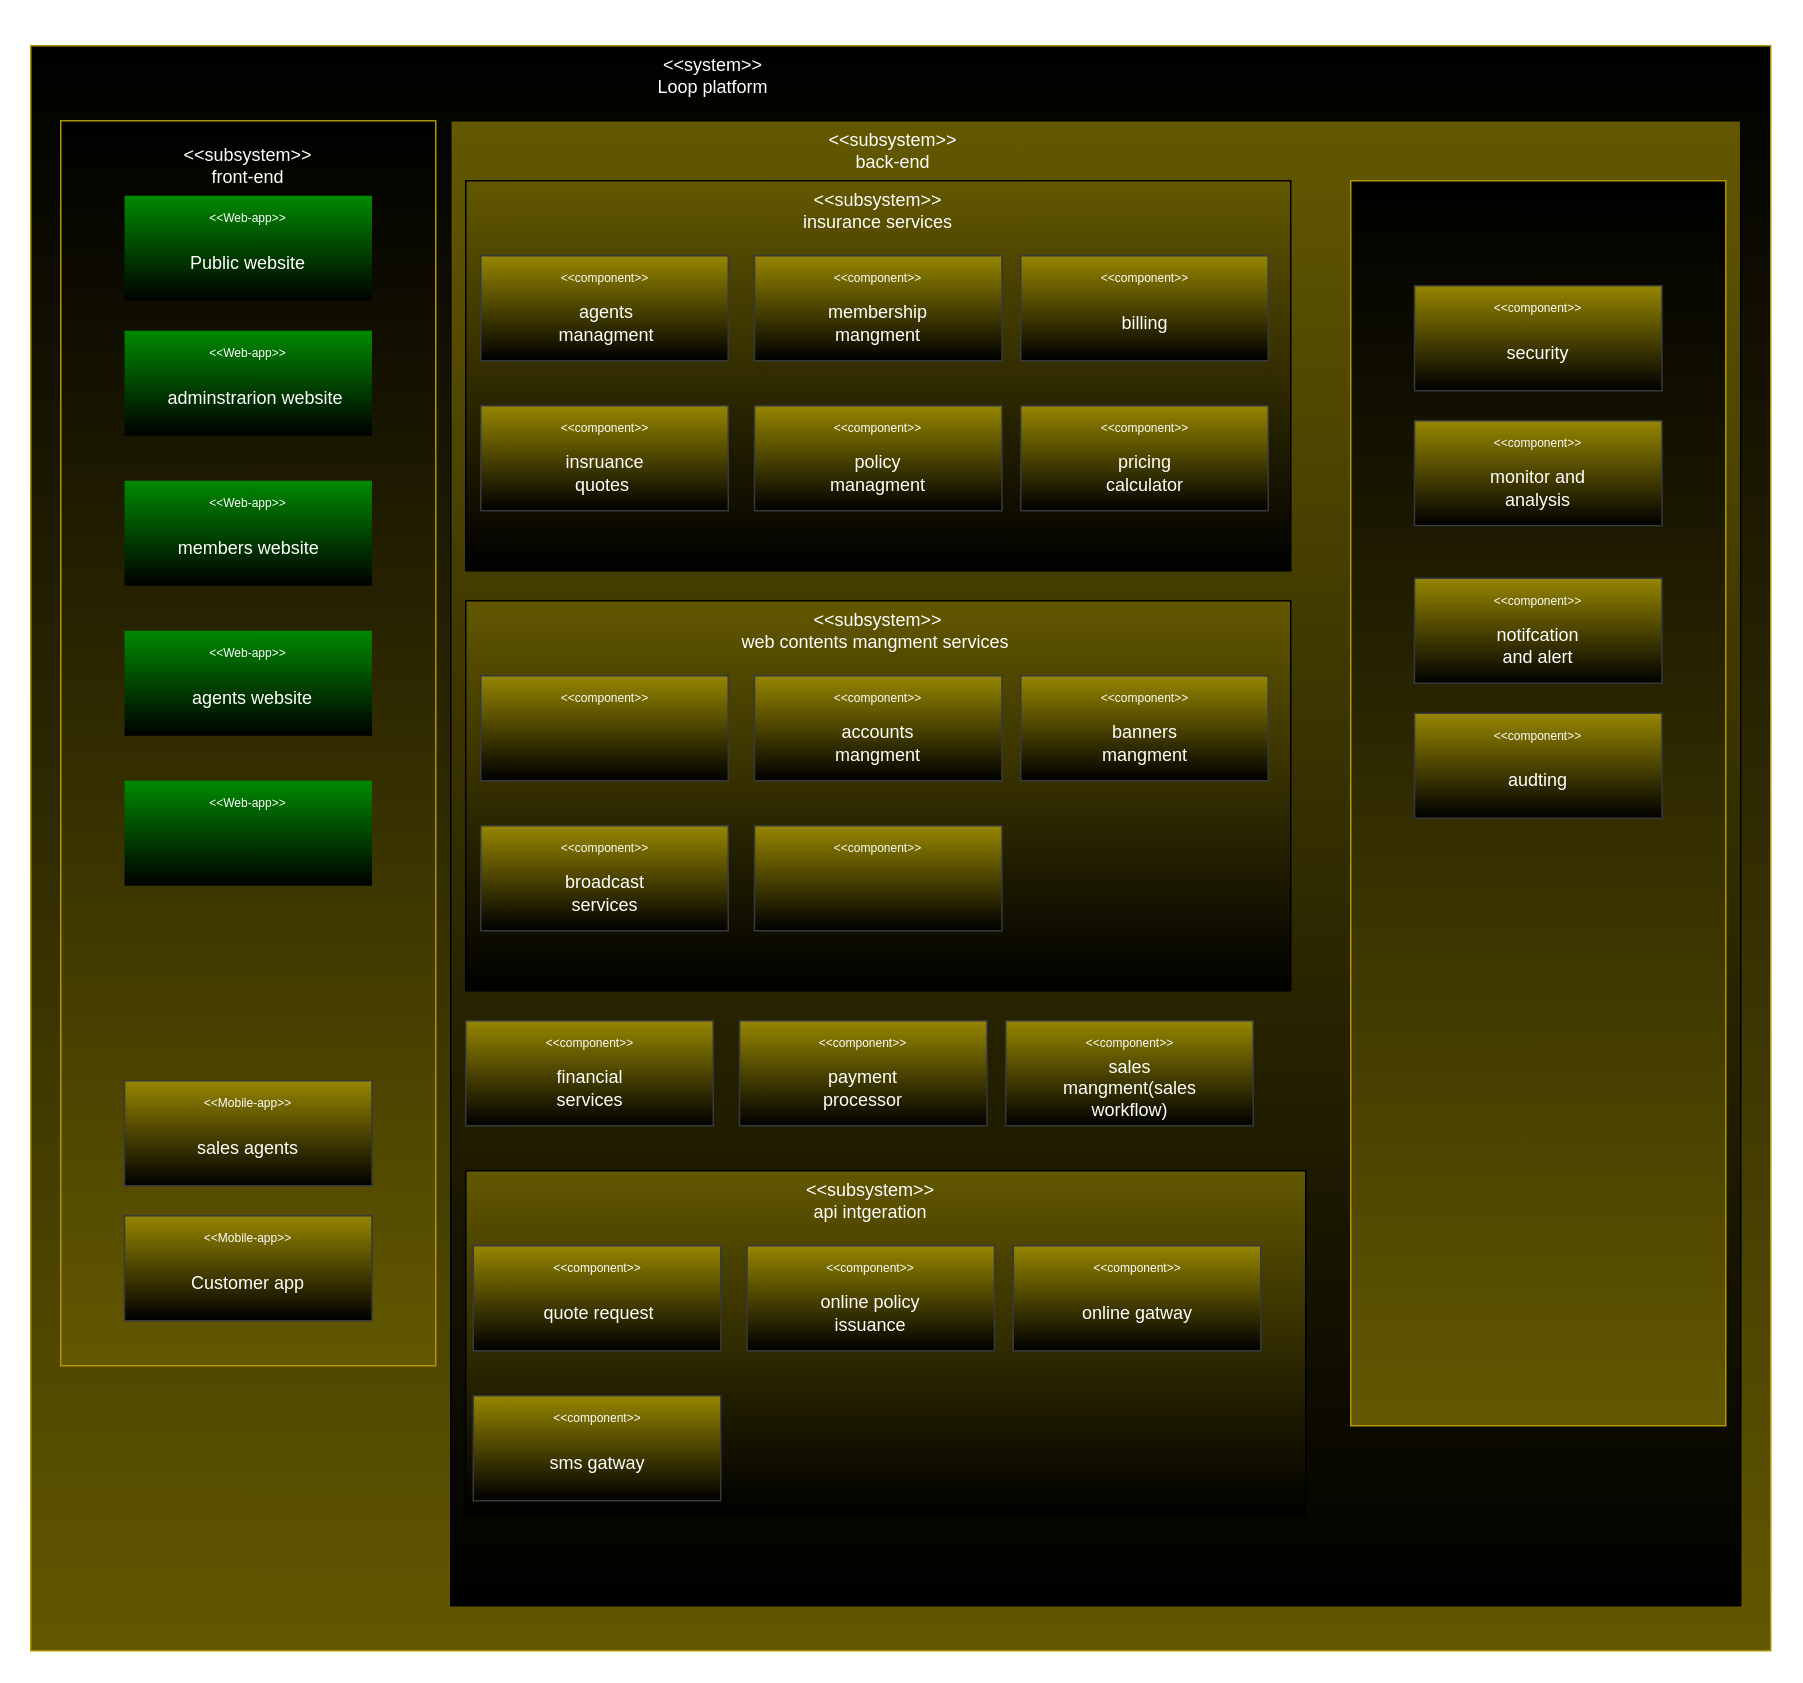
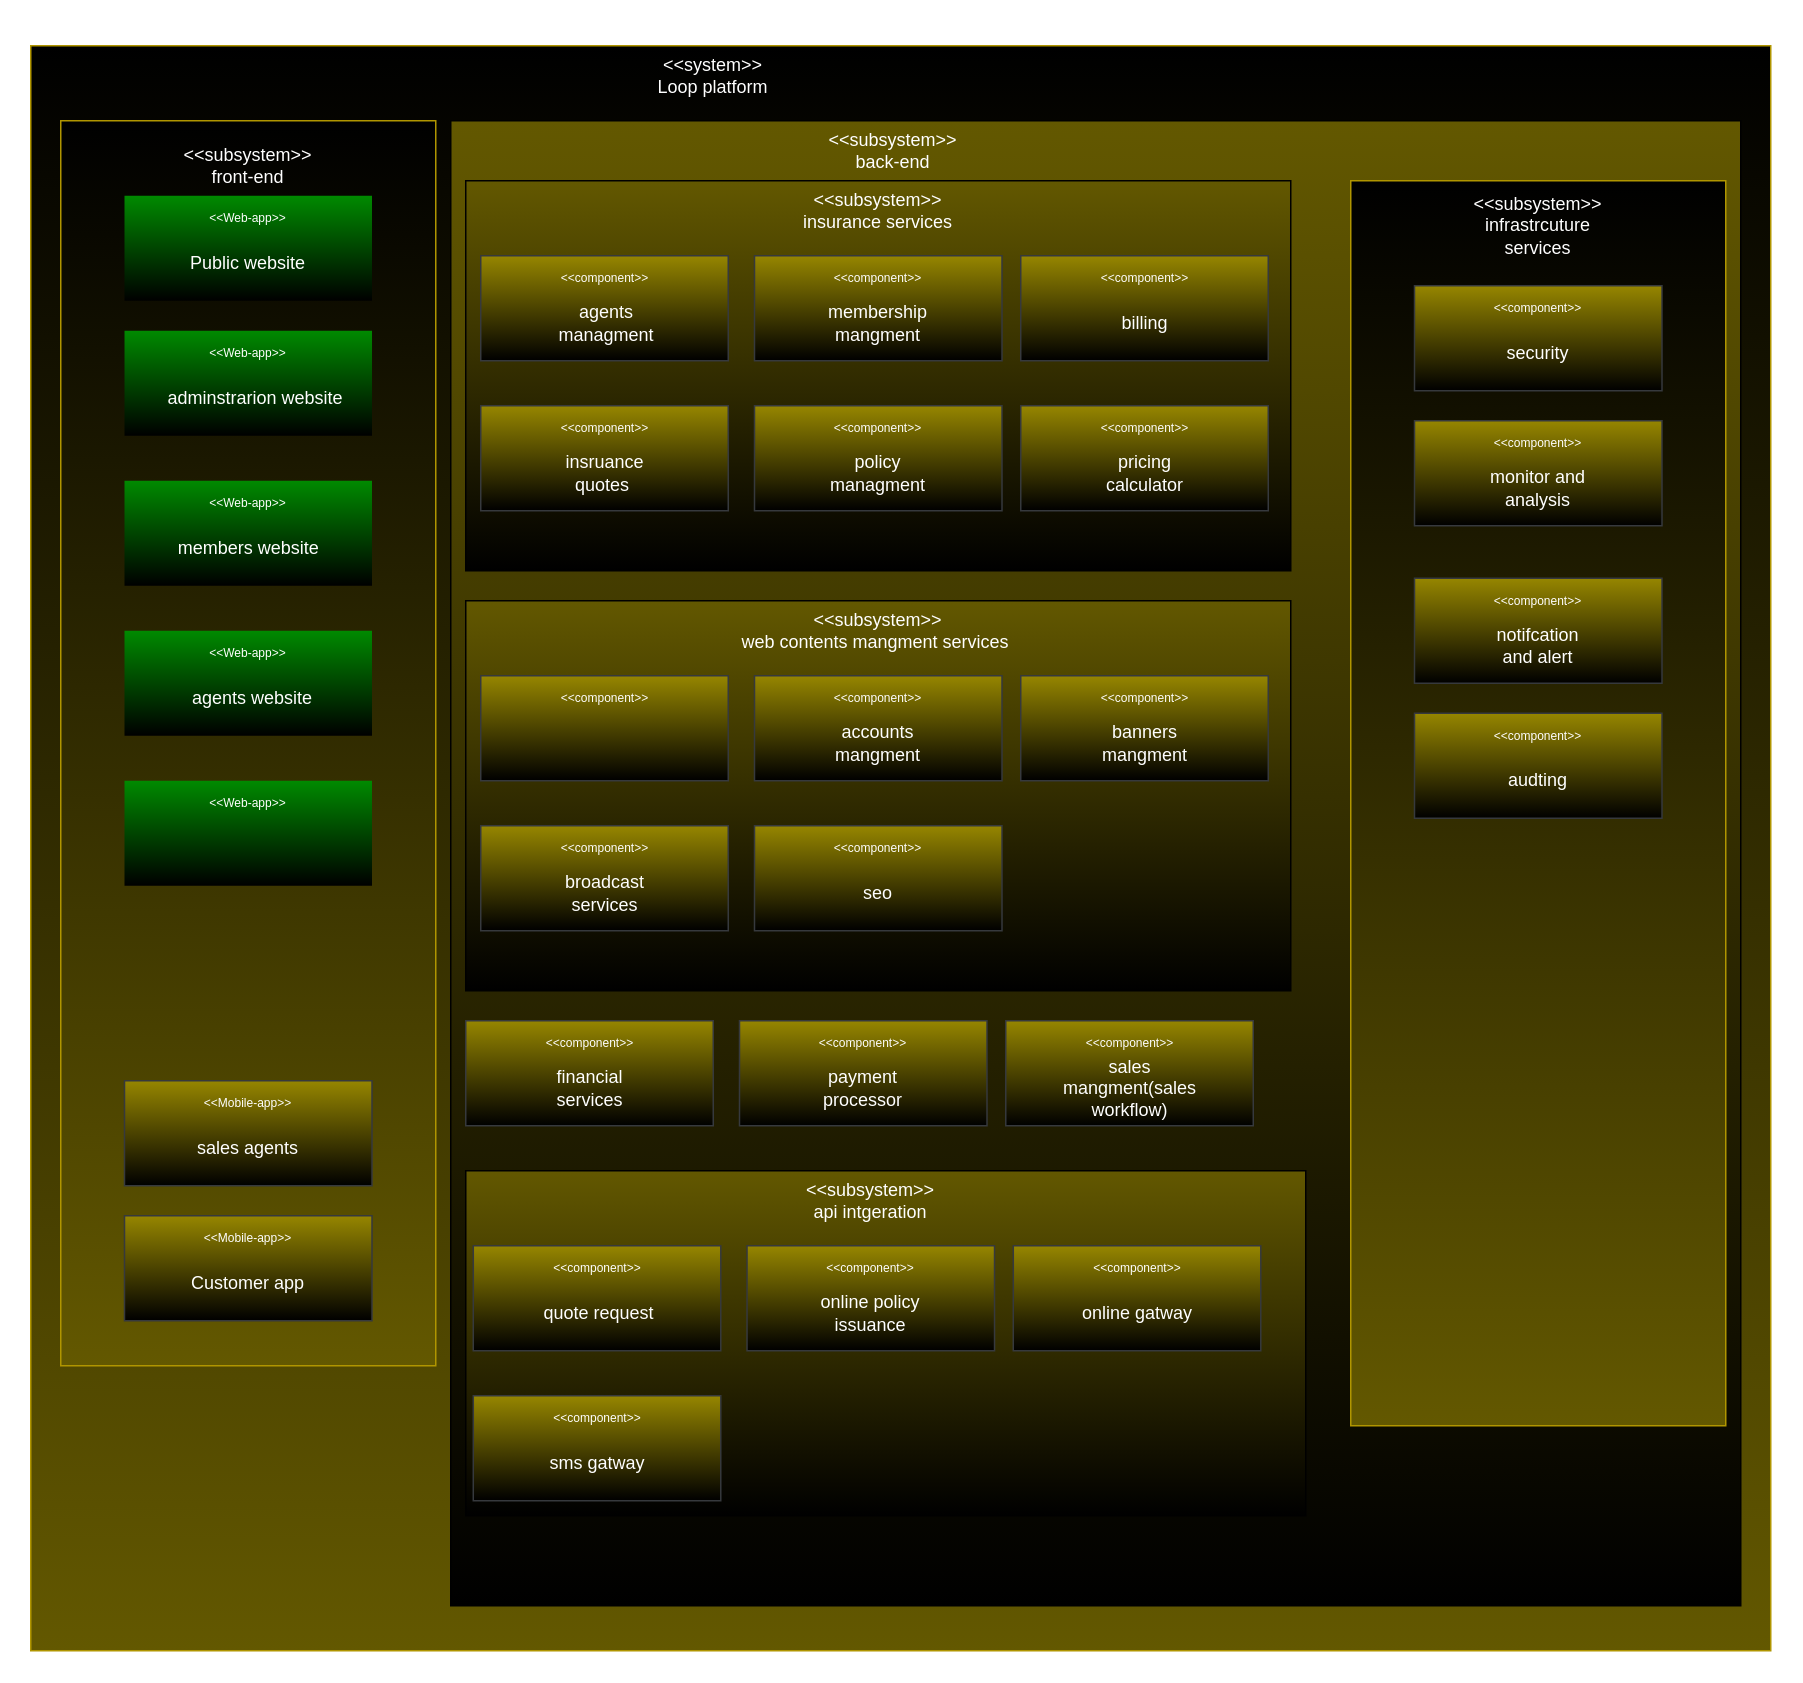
node "<<subsystem>> infrastrcuture services": added
node "seo": added
